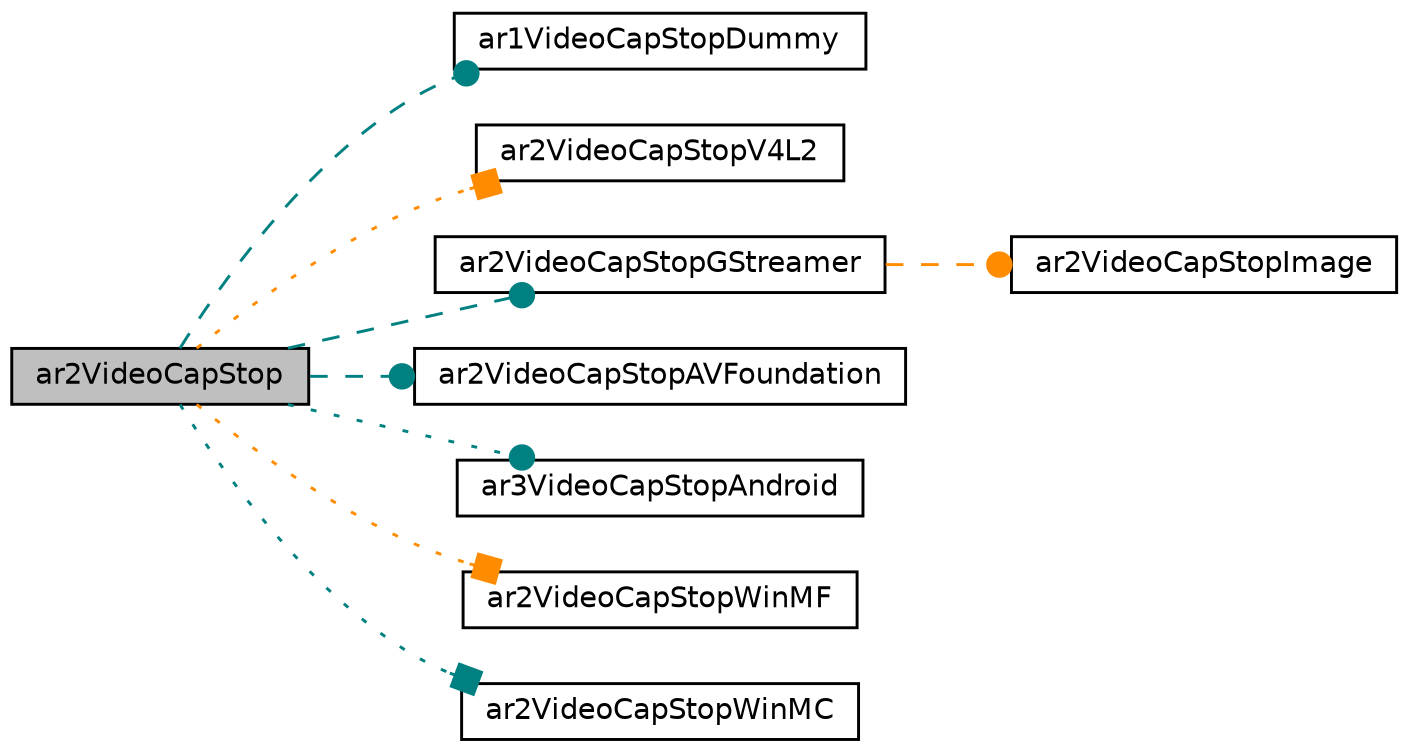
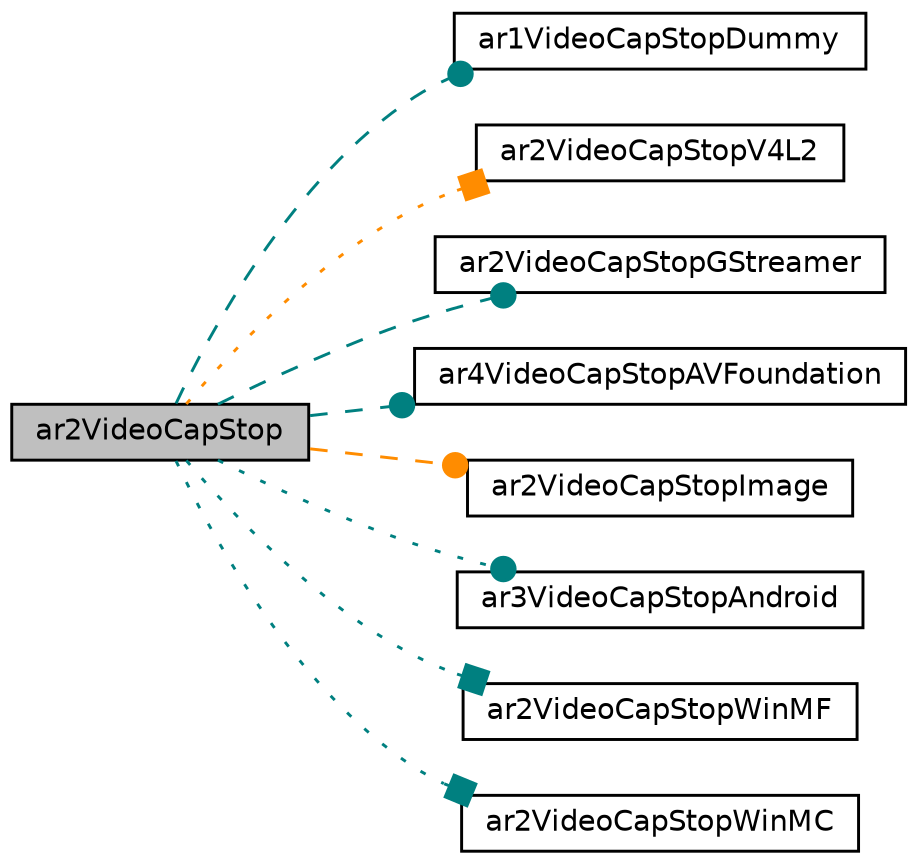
edge "ar2VideoCapStopGStreamer" -> "ar2VideoCapStopImage": now "ar2VideoCapStop" -> "ar2VideoCapStopImage"
node "ar2VideoCapStopAVFoundation": label "ar2VideoCapStopAVFoundation" -> "ar4VideoCapStopAVFoundation"
edge "ar2VideoCapStop" -> "ar2VideoCapStopWinMF": color darkorange -> teal
